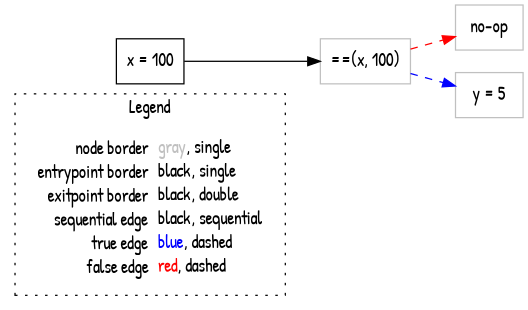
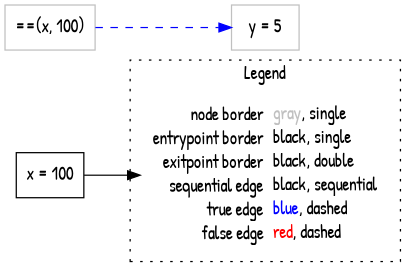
node "no-op": removed
edge "x = 100" -> "==(x, 100)": now "x = 100" -> "node border"
